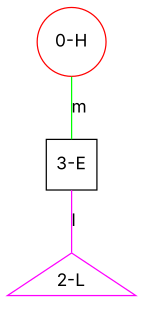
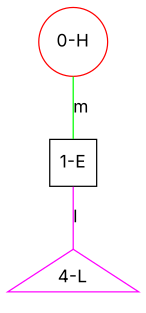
node "3-E": label "3-E" -> "1-E"
node "2-L": label "2-L" -> "4-L"
